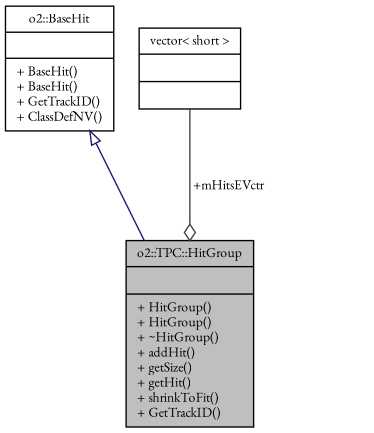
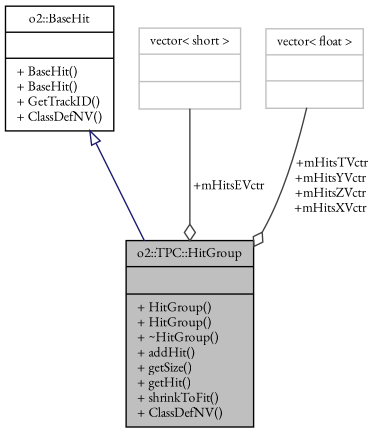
node "vector< short >": color black -> grey75
node "vector< float >": added
node "o2::TPC::HitGroup": text "+ GetTrackID()" -> "+ ClassDefNV()"
